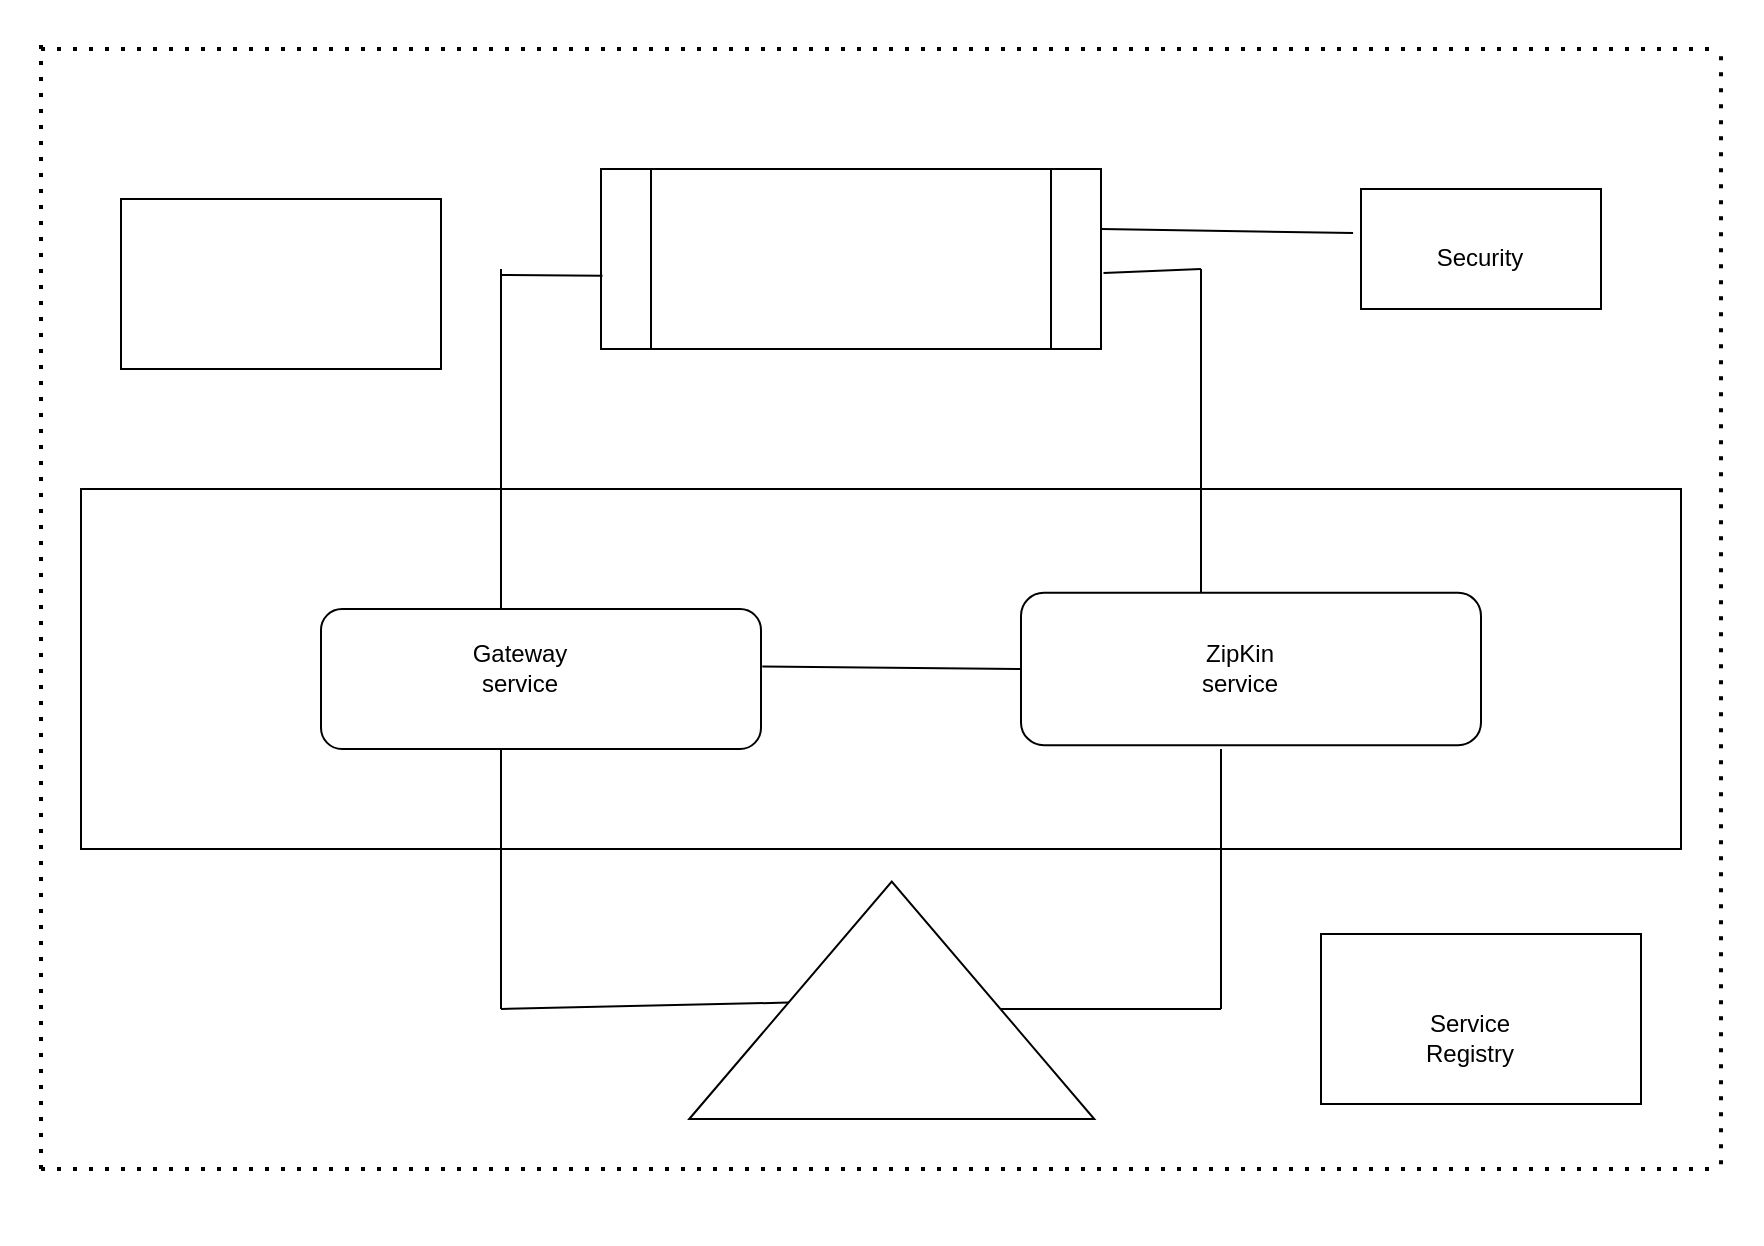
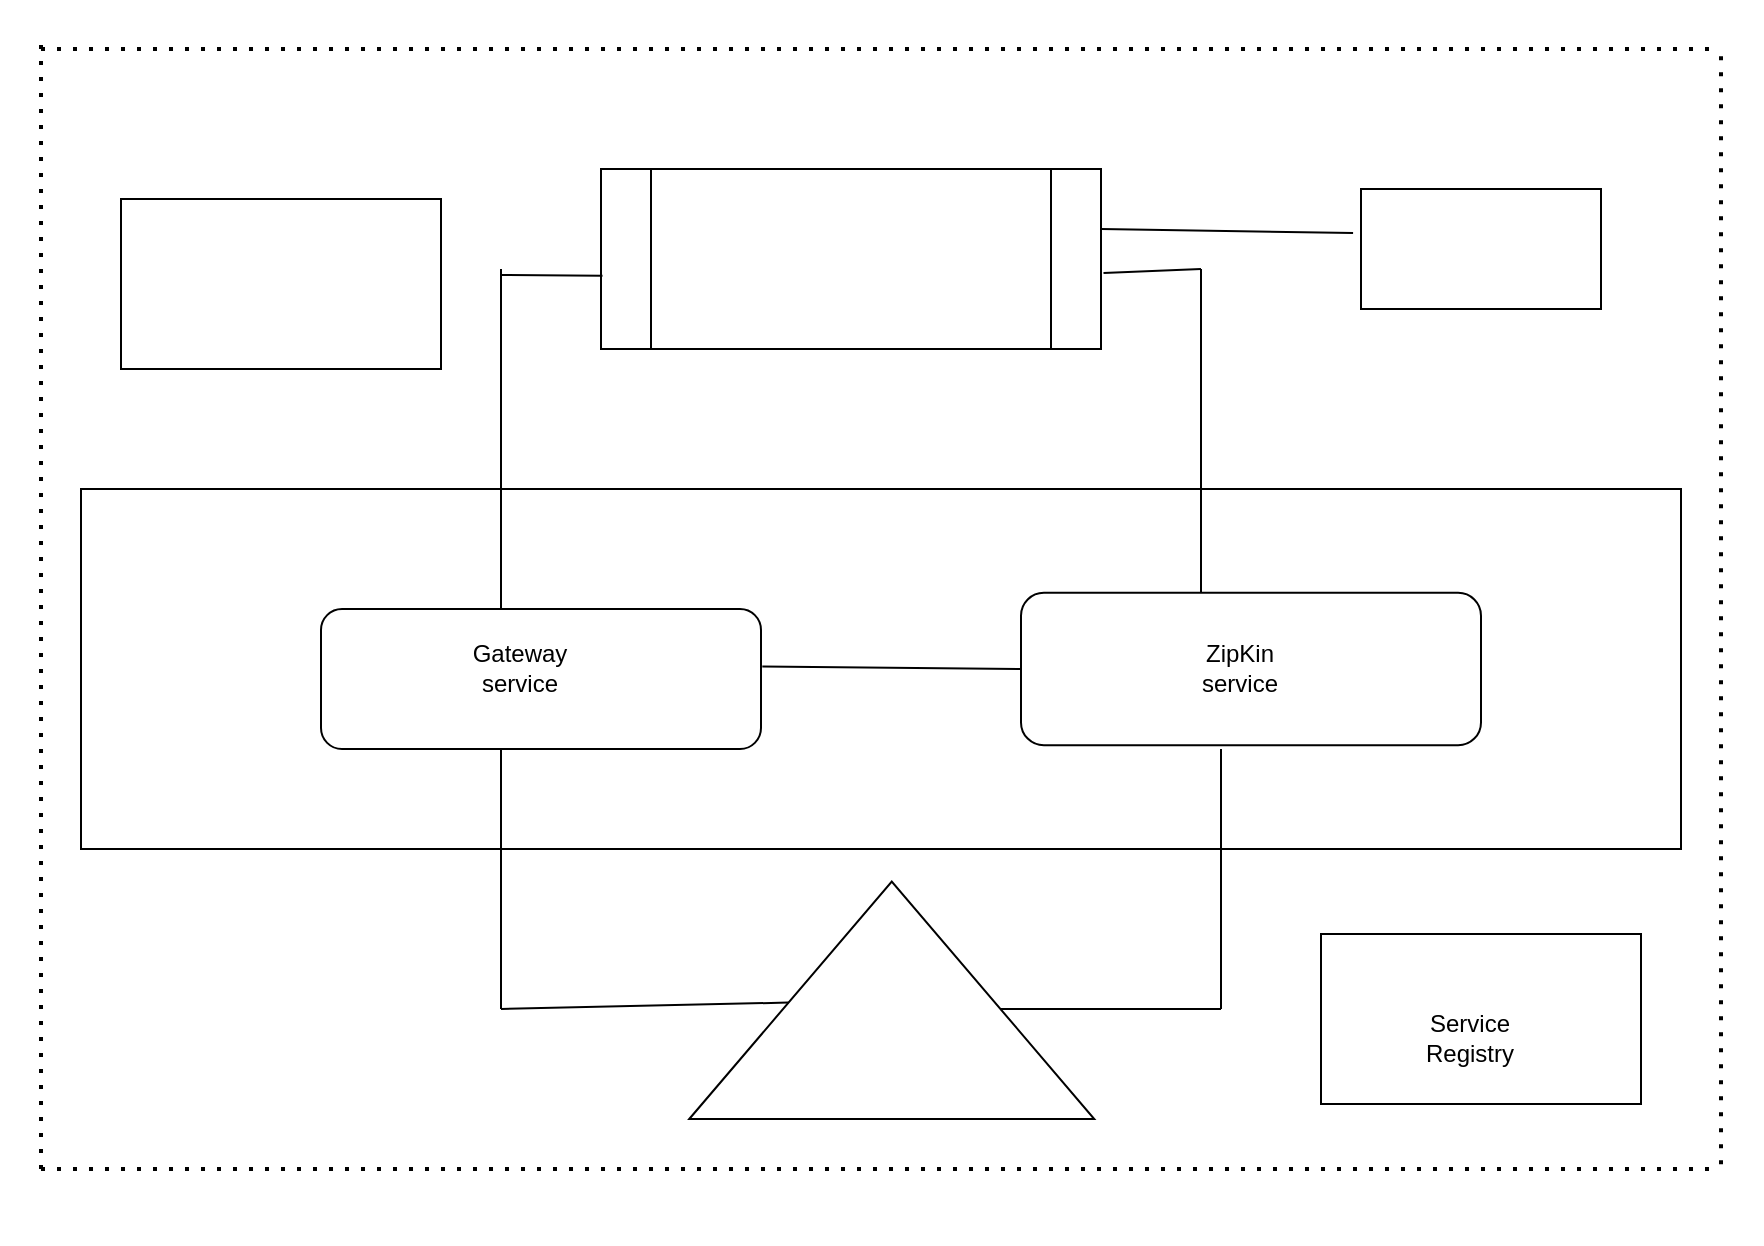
node "Security": removed
